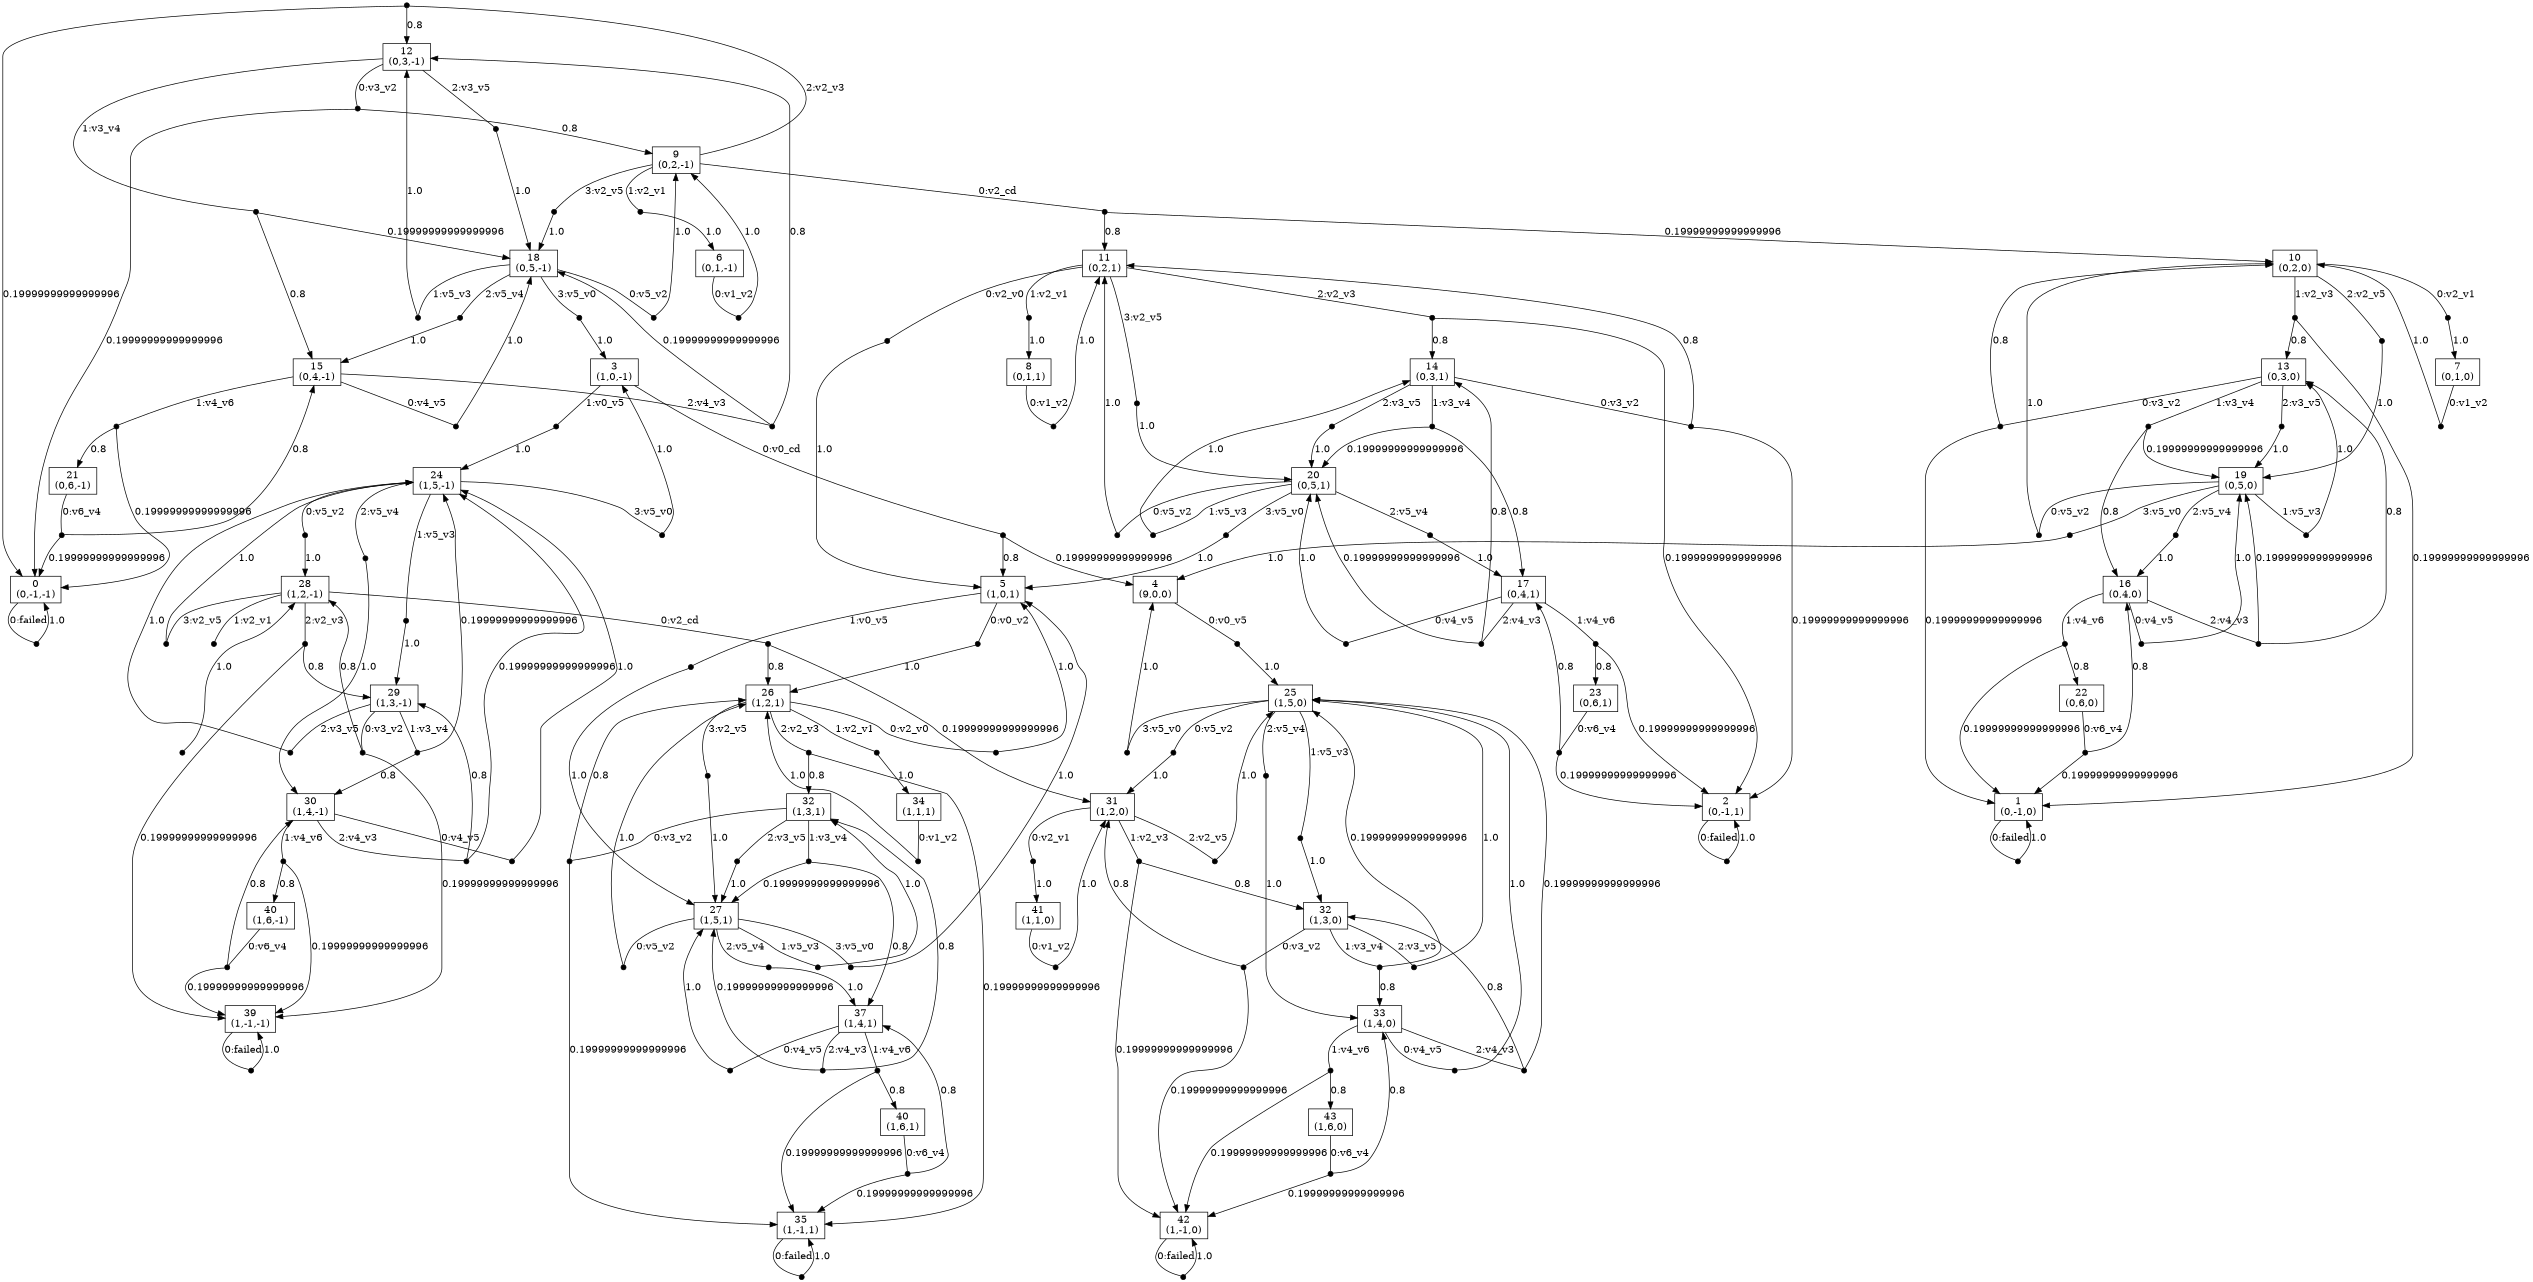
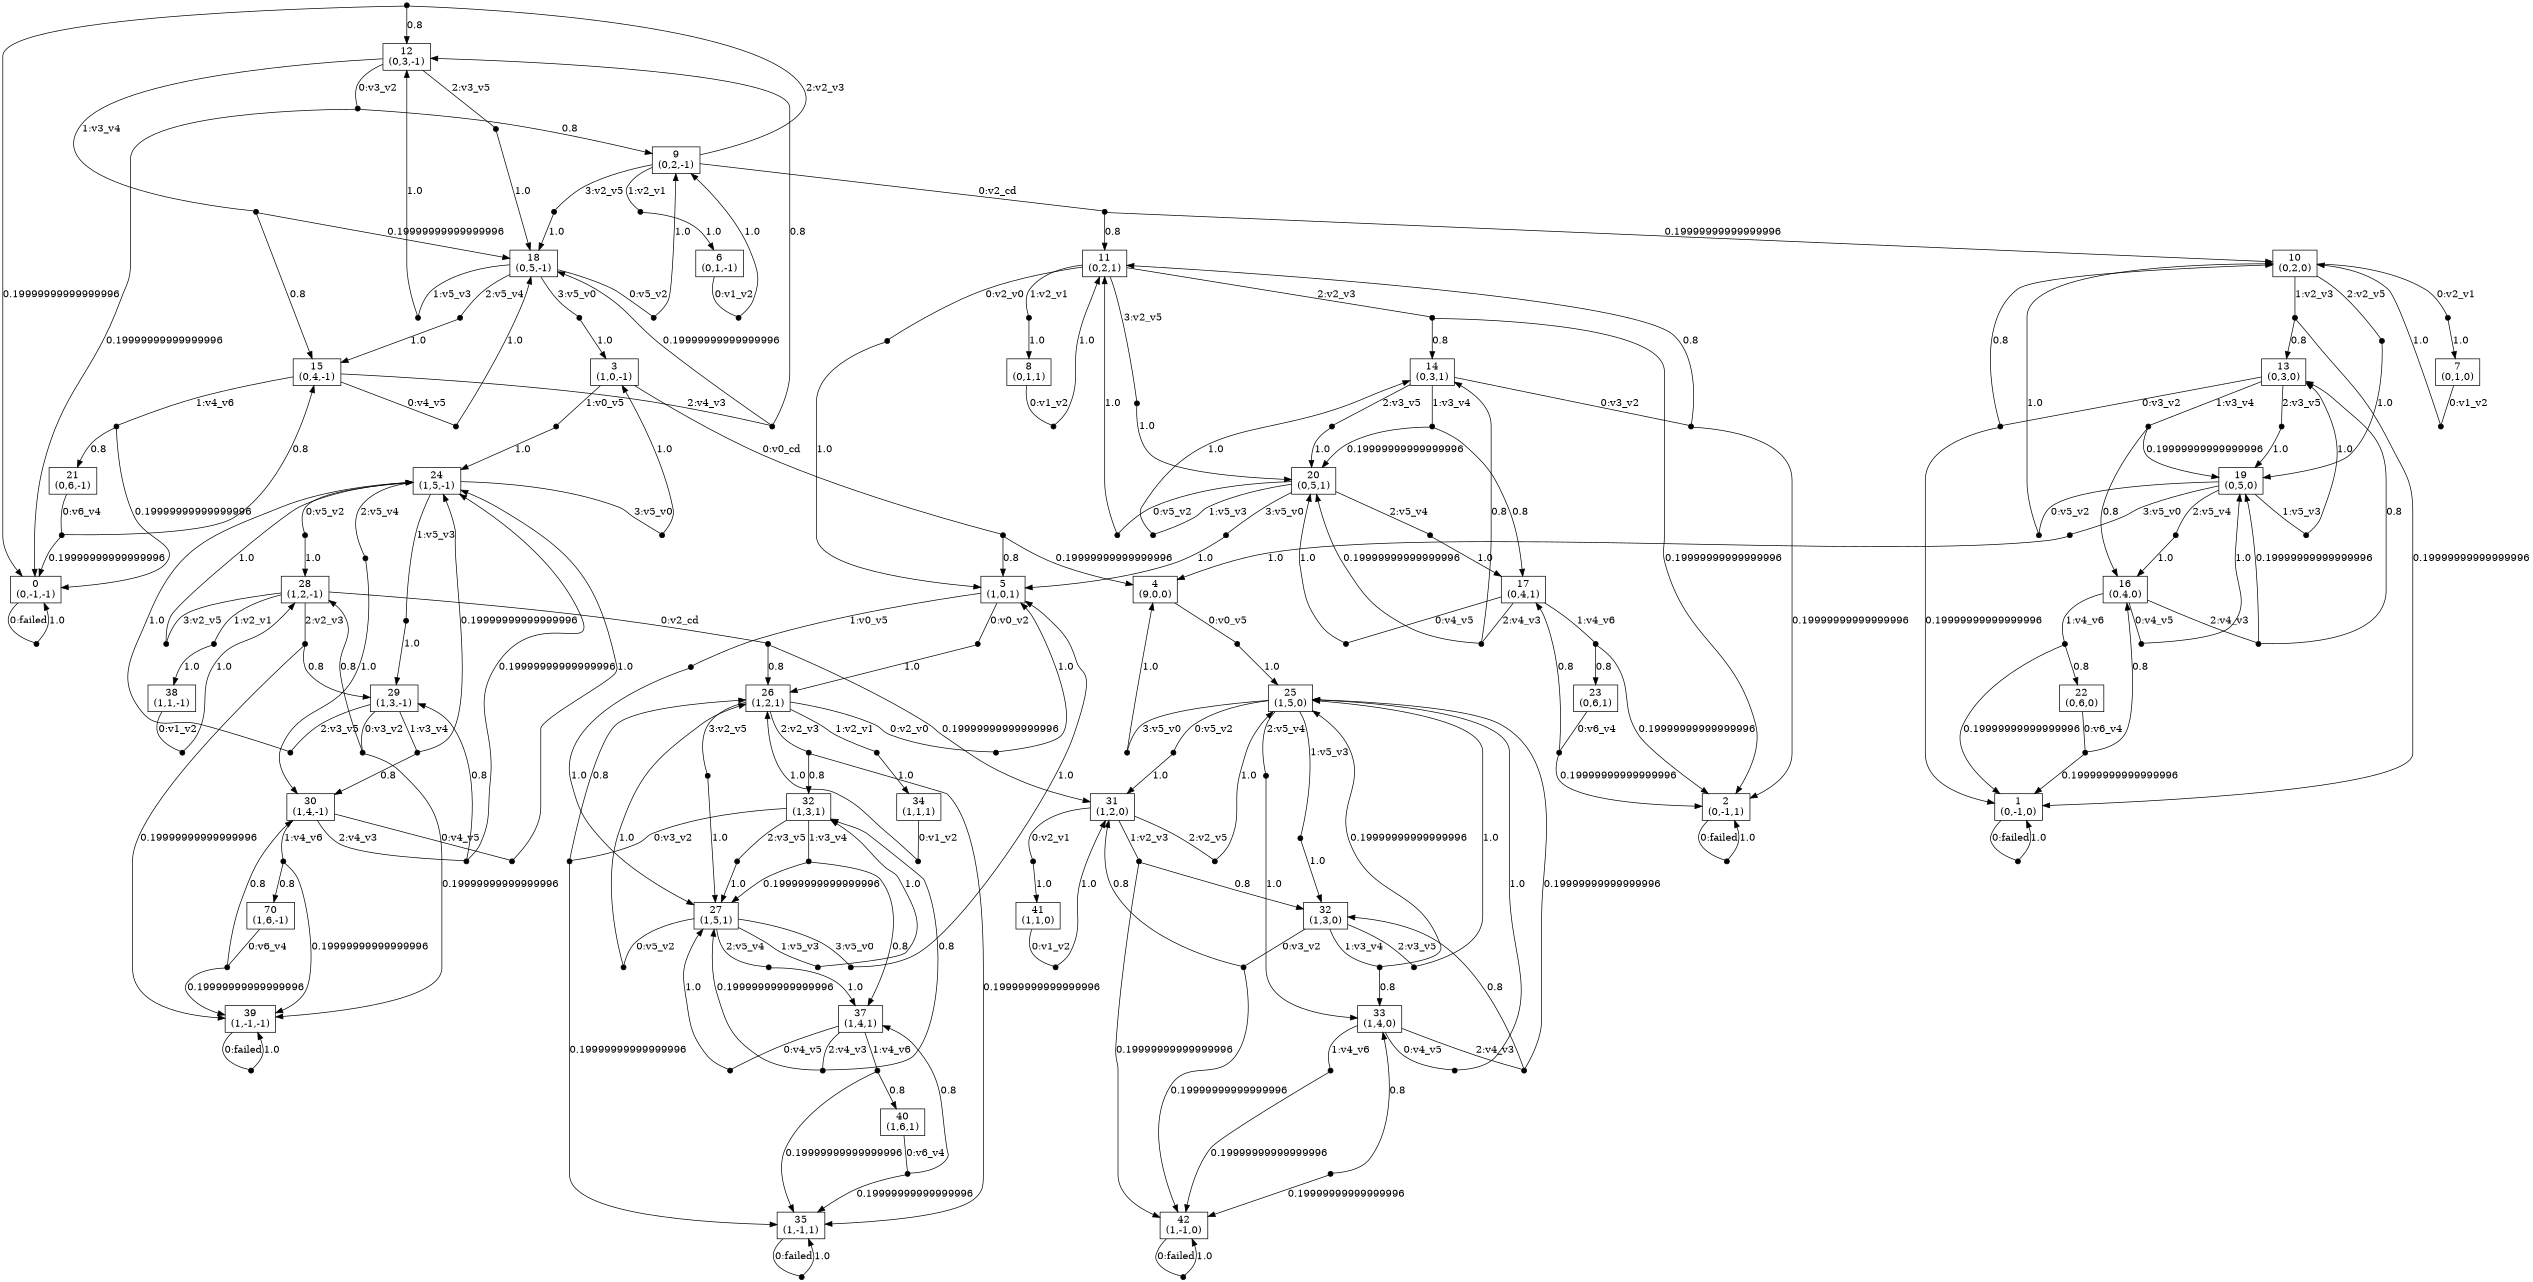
node "38 (1,1,-1)": added
node "40 (1,6,-1)": label "40 (1,6,-1)" -> "70 (1,6,-1)"
node "43 (1,6,0)": removed
